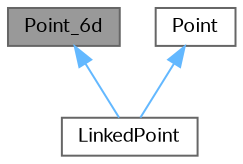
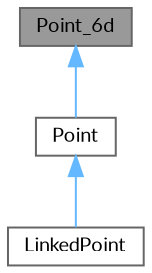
edge "LinkedPoint" -> "Point_6d": now "Point" -> "Point_6d"
